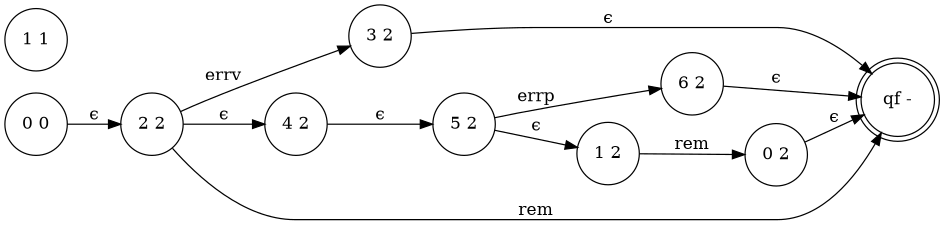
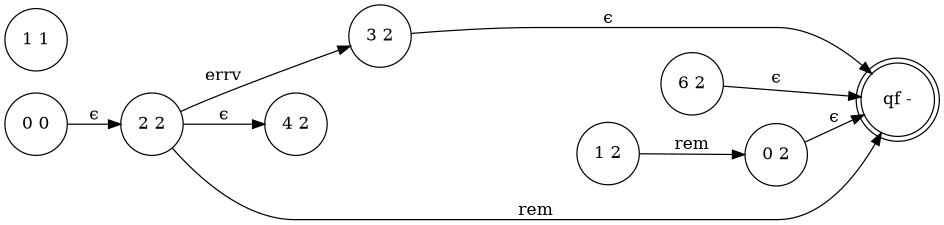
node "5 2": removed
